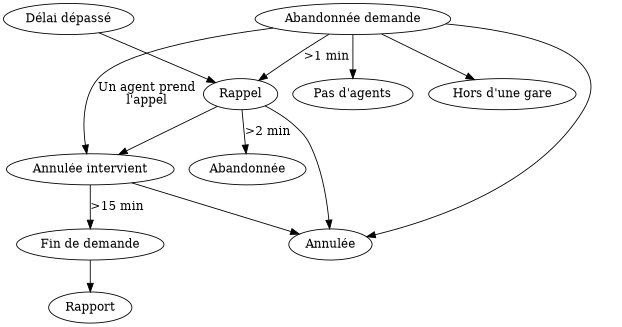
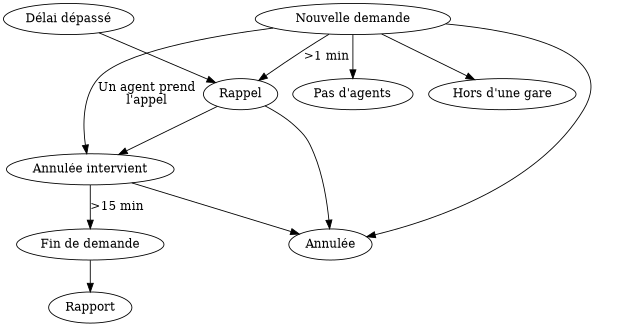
node "Abandonnée demande": label "Abandonnée demande" -> "Nouvelle demande"
node "Abandonnée": removed
